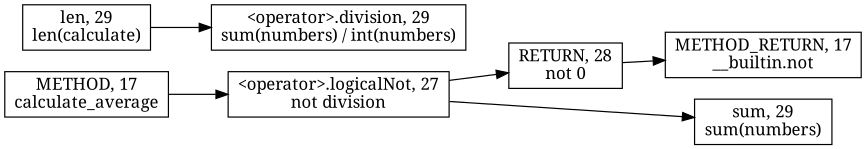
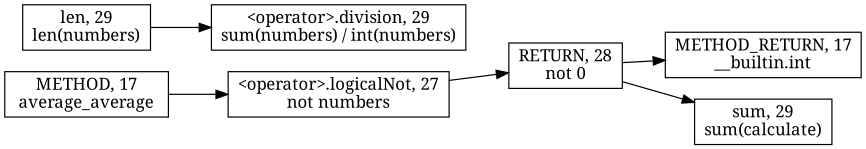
node "len, 29": text "len(calculate)" -> "len(numbers)"
node "METHOD_RETURN, 17": text "__builtin.not" -> "__builtin.int"
node "METHOD, 17": text "calculate_average" -> "average_average"
node "<operator>.logicalNot, 27": text "not division" -> "not numbers"
edge "<operator>.logicalNot, 27" -> "sum, 29": now "RETURN, 28" -> "sum, 29"
node "sum, 29": text "sum(numbers)" -> "sum(calculate)"
